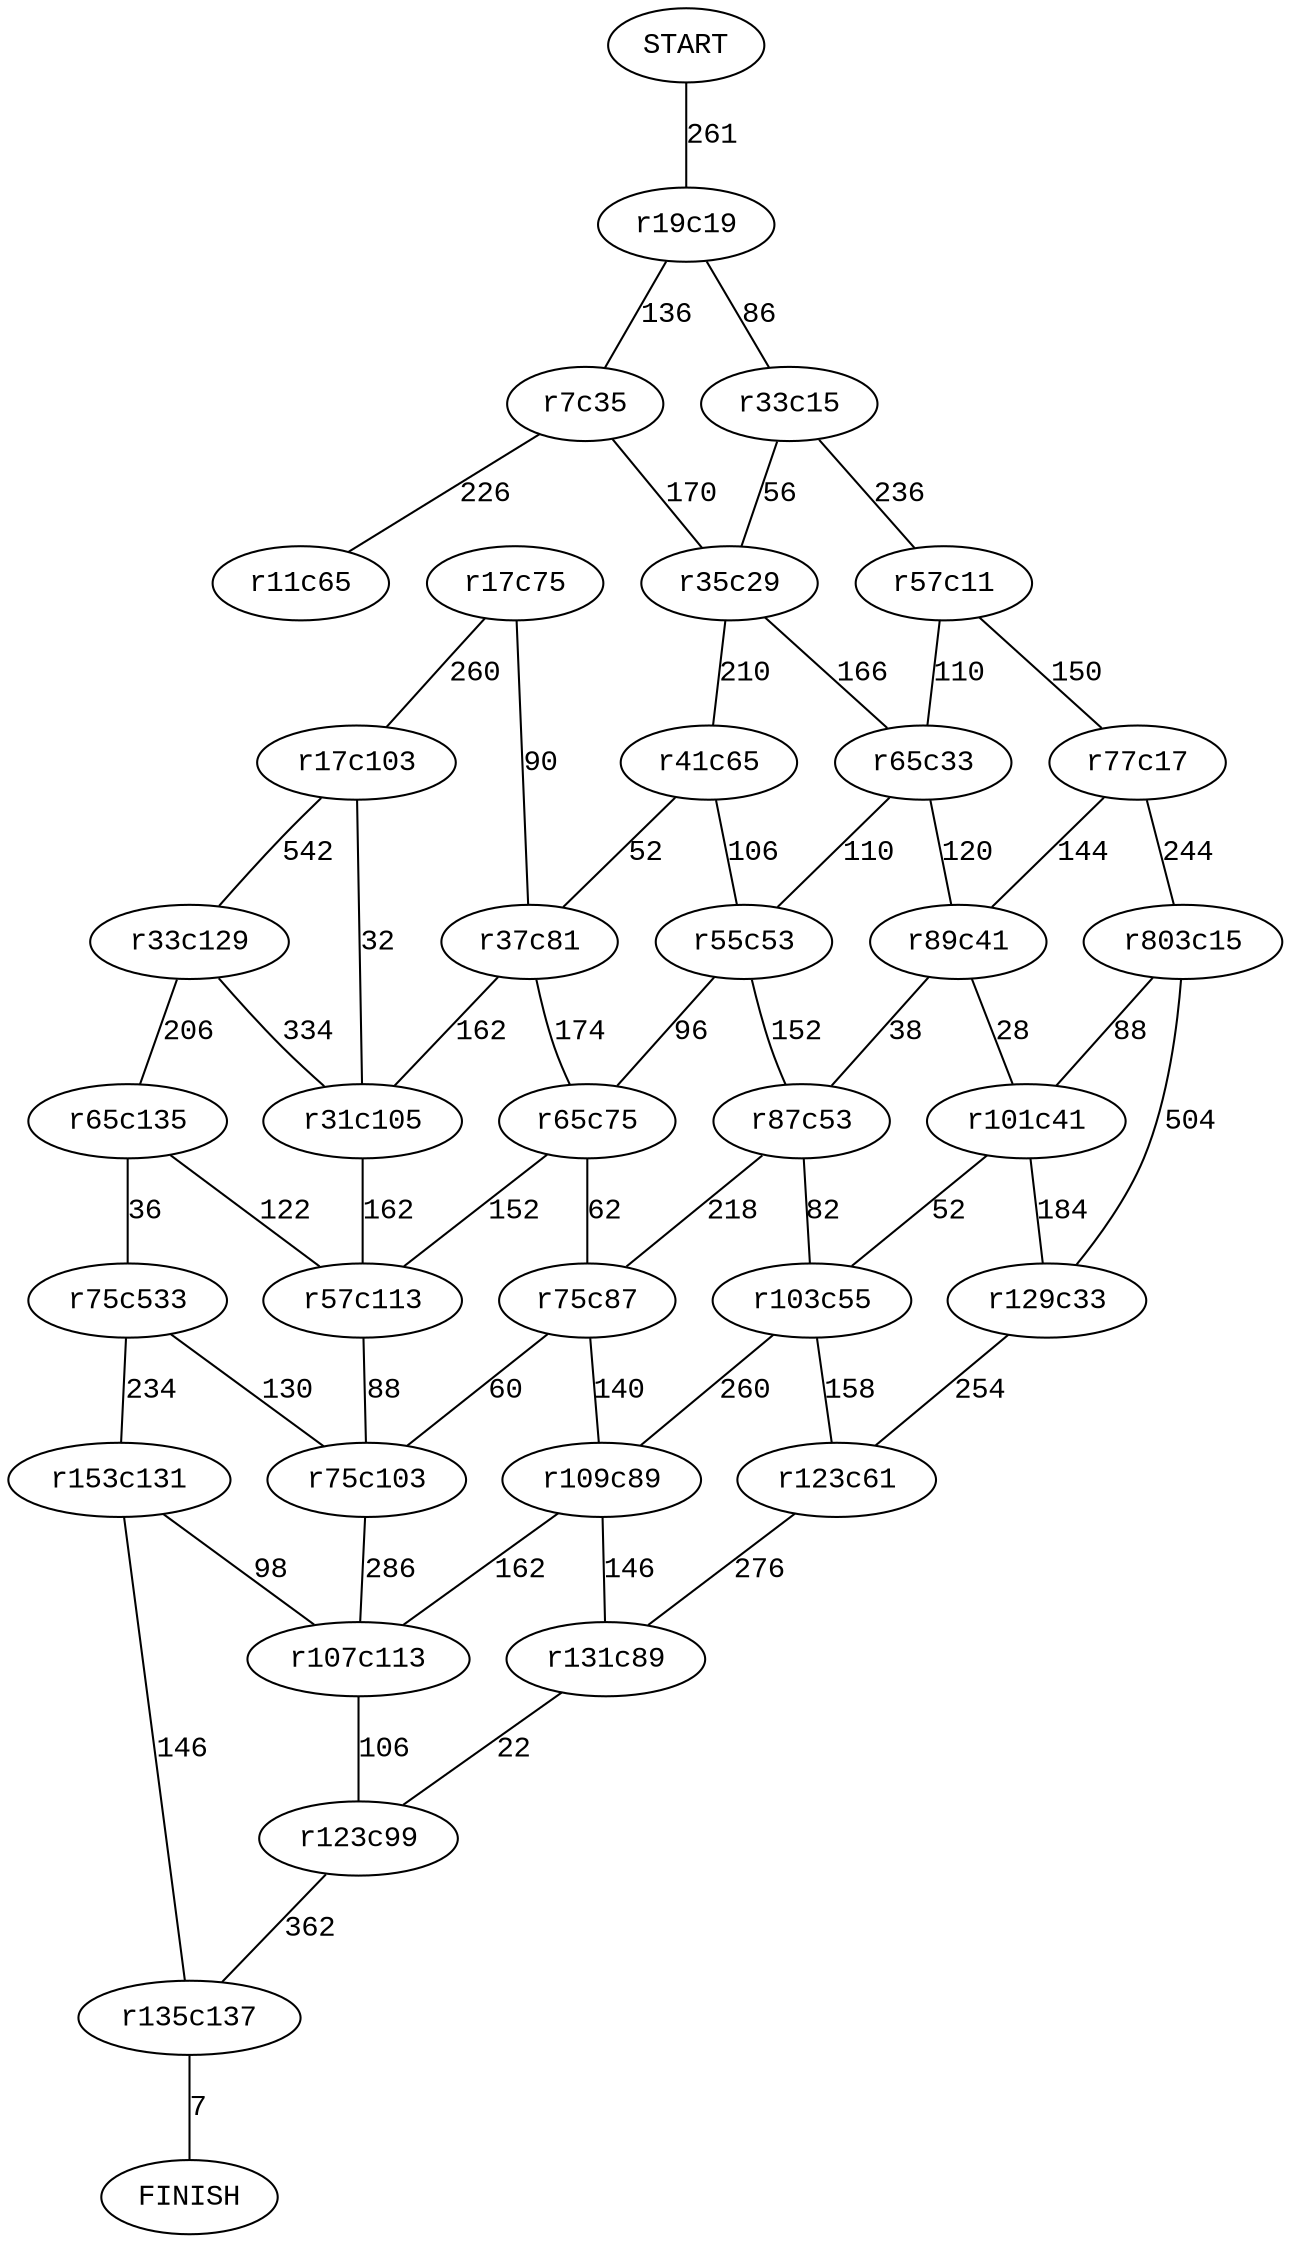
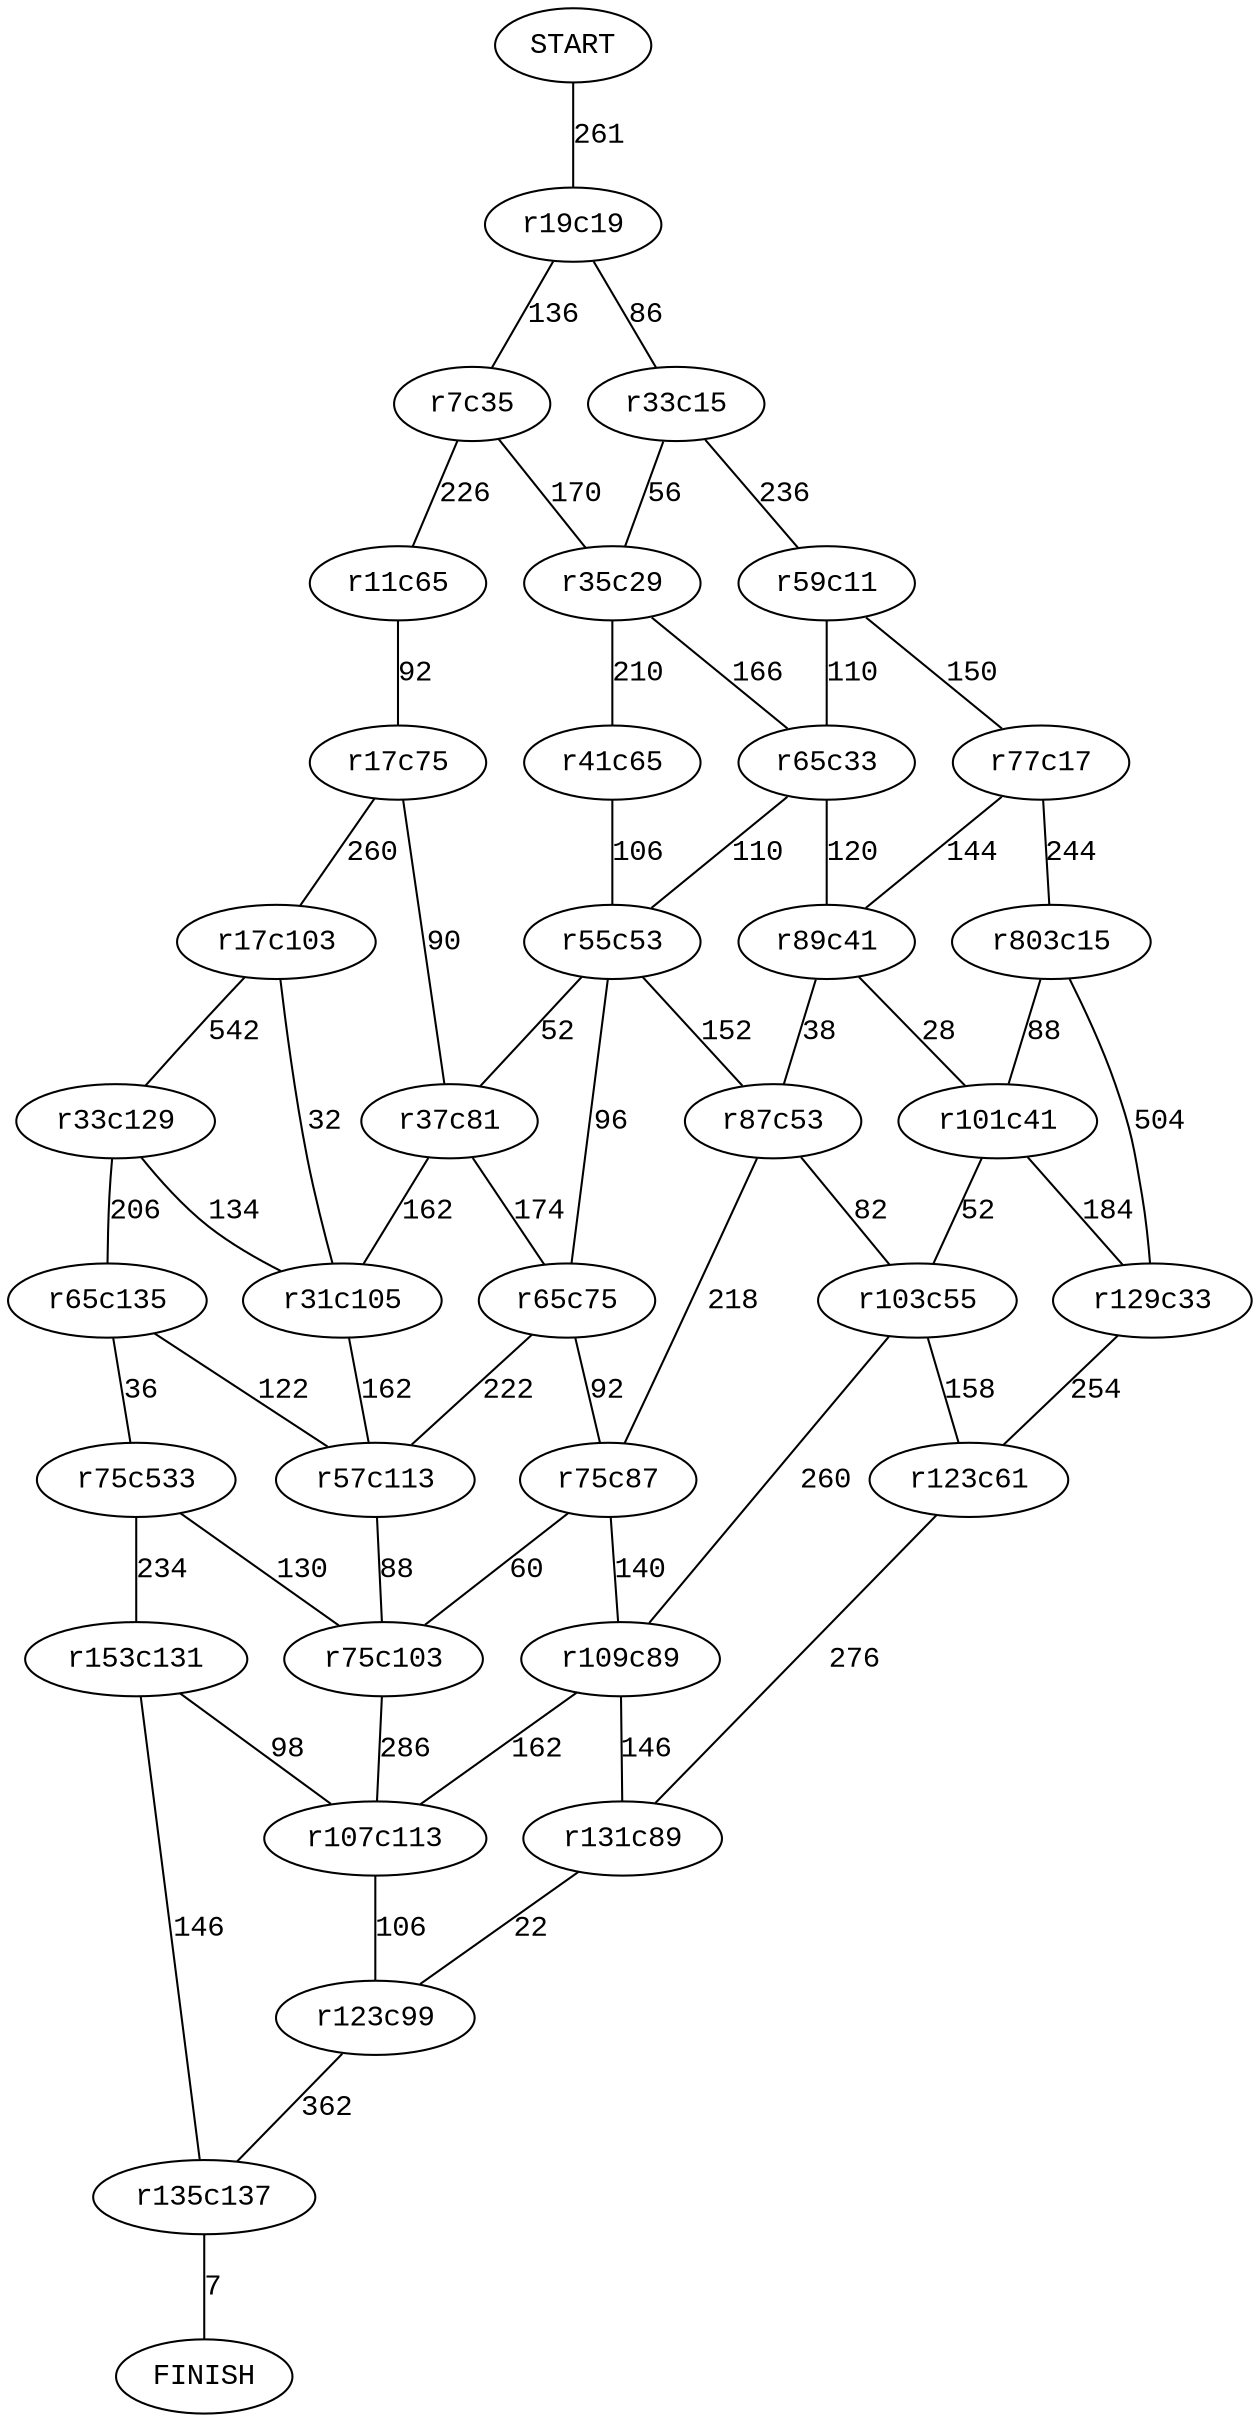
node "r57c11": label "r57c11" -> "r59c11"
edge "r11c65" -- "r17c75": added, label "92"
edge "r41c65" -- "r37c81": now "r55c53" -- "r37c81"
edge "r33c129" -- "r31c105": label "334" -> "134"
edge "r65c75" -- "r57c113": label "152" -> "222"
edge "r65c75" -- "r75c87": label "62" -> "92"
